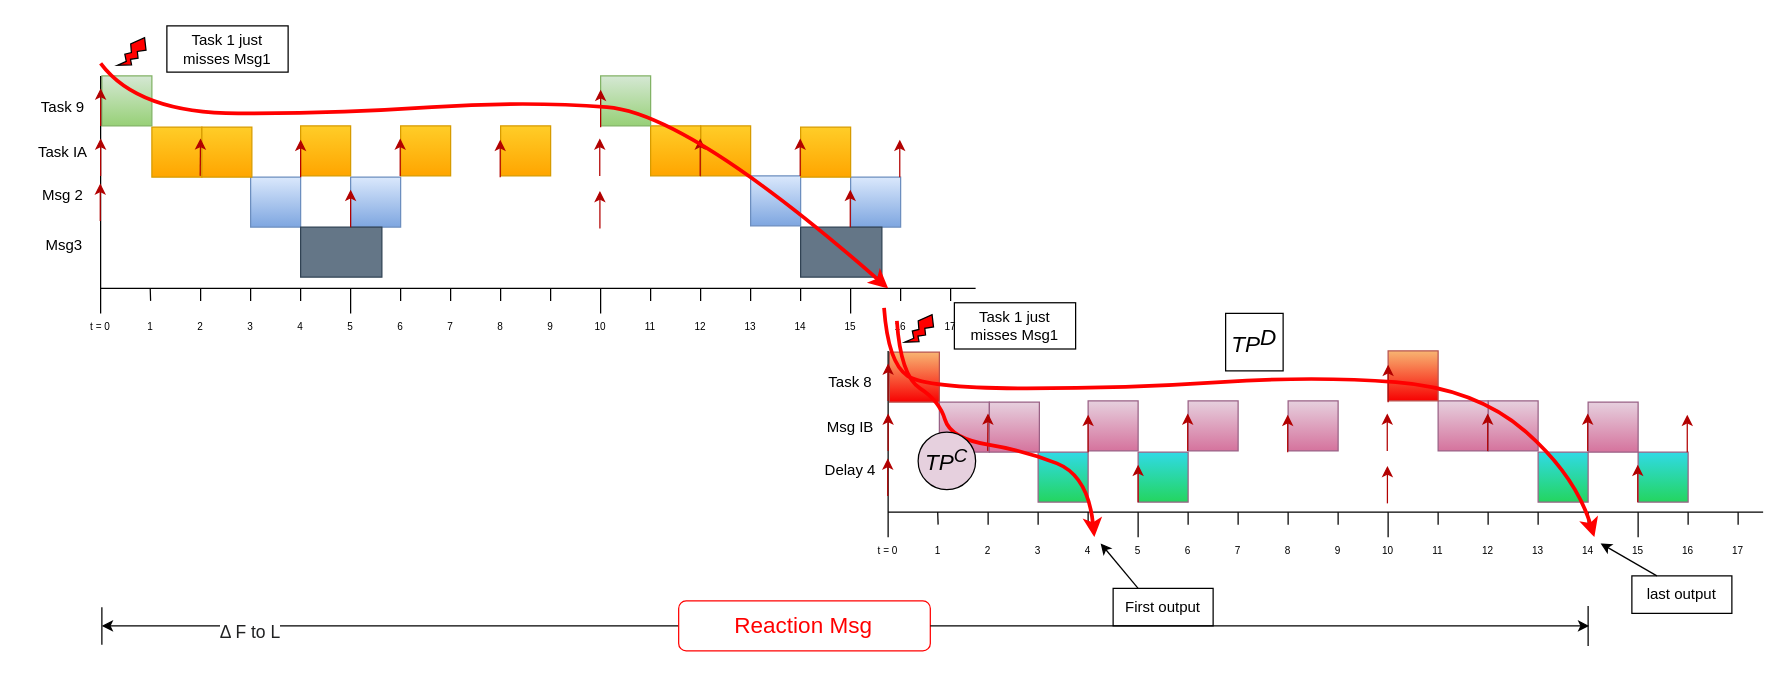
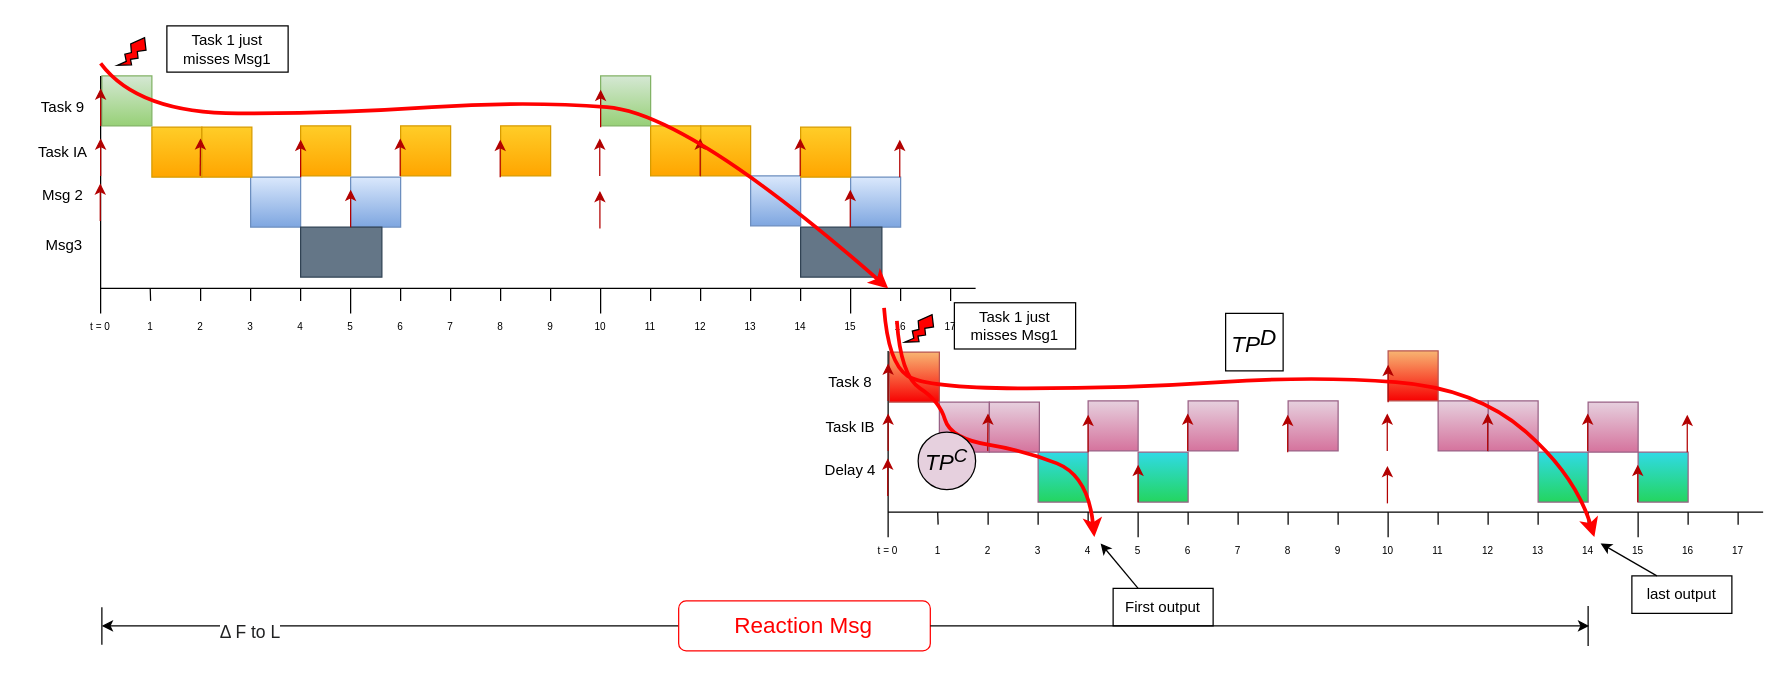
node "Msg IB": label "Msg IB" -> "Task IB"
